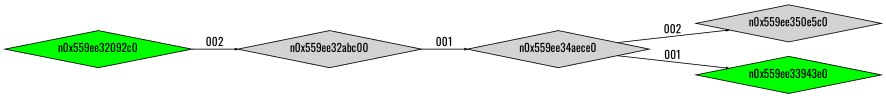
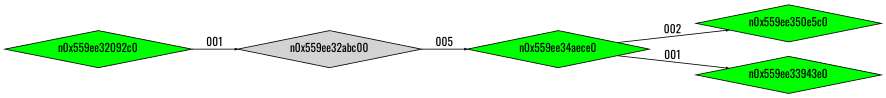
node "n0x559ee350e5c0": fillcolor lightgrey -> green
edge "n0x559ee32092c0" -> "n0x559ee32abc00": label "002" -> "001"
edge "n0x559ee32abc00" -> "n0x559ee34aece0": label "001" -> "005"
node "n0x559ee34aece0": fillcolor lightgrey -> green
